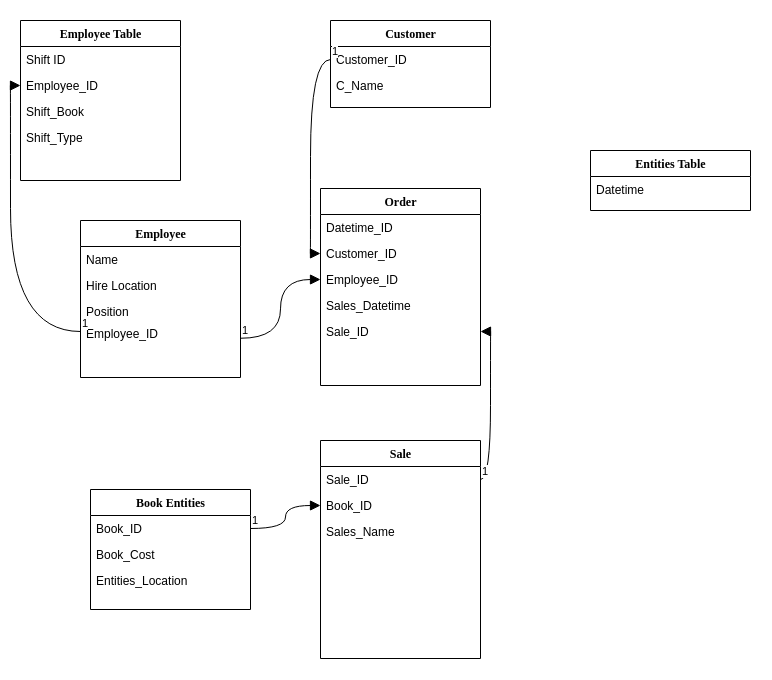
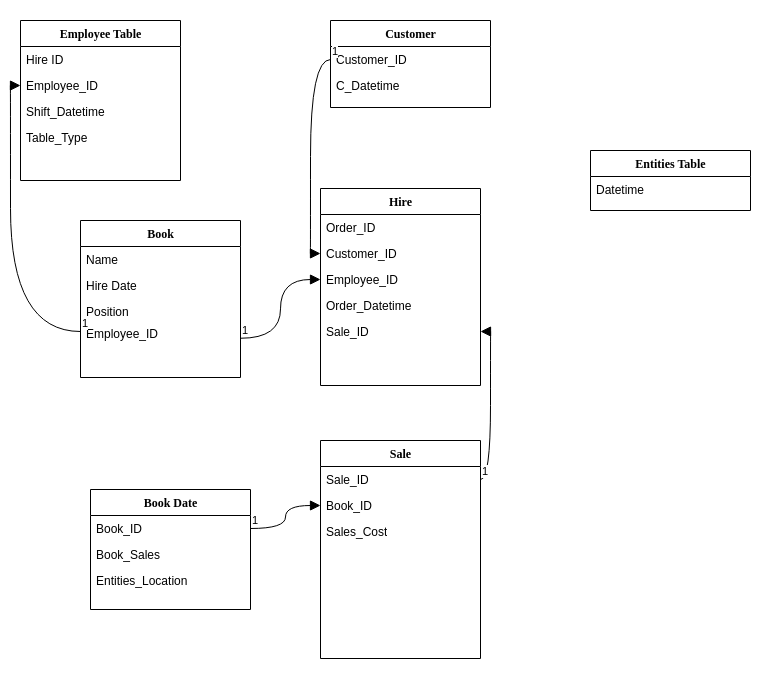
node "Shift ID": label "Shift ID" -> "Hire ID"
node "C_Name": label "C_Name" -> "C_Datetime"
node "Shift_Book": label "Shift_Book" -> "Shift_Datetime"
node "Shift_Type": label "Shift_Type" -> "Table_Type"
node "Order": label "Order" -> "Hire"
node "Datetime_ID": label "Datetime_ID" -> "Order_ID"
node "Employee": label "Employee" -> "Book"
node "Hire Location": label "Hire Location" -> "Hire Date"
node "Sales_Datetime": label "Sales_Datetime" -> "Order_Datetime"
node "Book Entities": label "Book Entities" -> "Book Date"
node "Sales_Name": label "Sales_Name" -> "Sales_Cost"
node "Book_Cost": label "Book_Cost" -> "Book_Sales"
